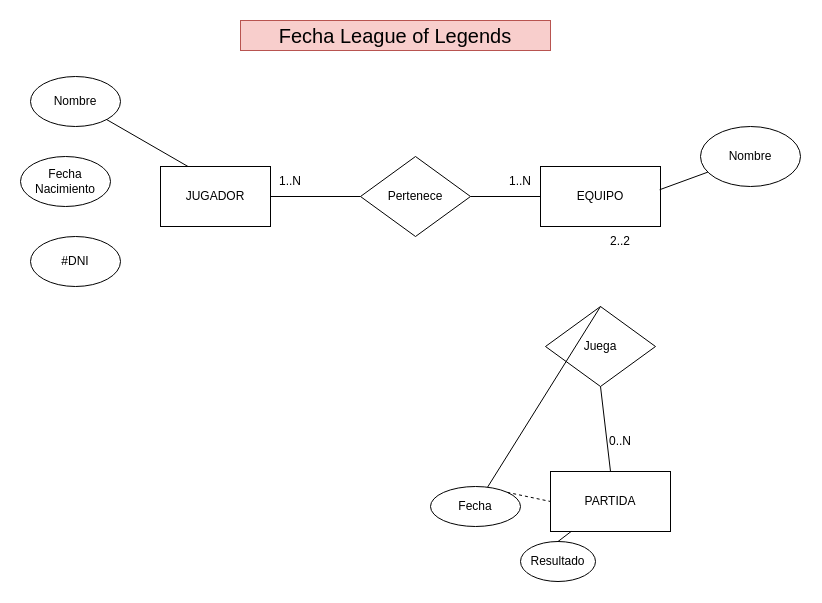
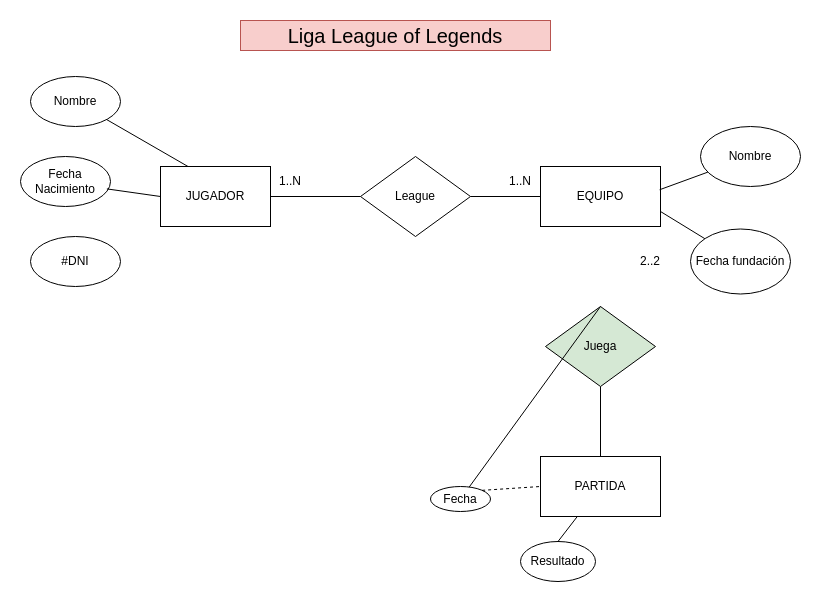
node "Fecha League of Legends": label "Fecha League of Legends" -> "Liga League of Legends"
edge "Fecha Nacimiento" -- "JUGADOR": added
node "Pertenece": label "Pertenece" -> "League"
edge "EQUIPO" -- "Fecha fundación": added
node "2..2": moved (621, 242) -> (651, 262)
node "Fecha fundación": added
node "Juega": fillcolor #ffffff -> #d5e8d4
node "0..N": removed
node "PARTIDA": moved (611, 502) -> (601, 487)
node "Fecha": size 90x40 -> 60x25
